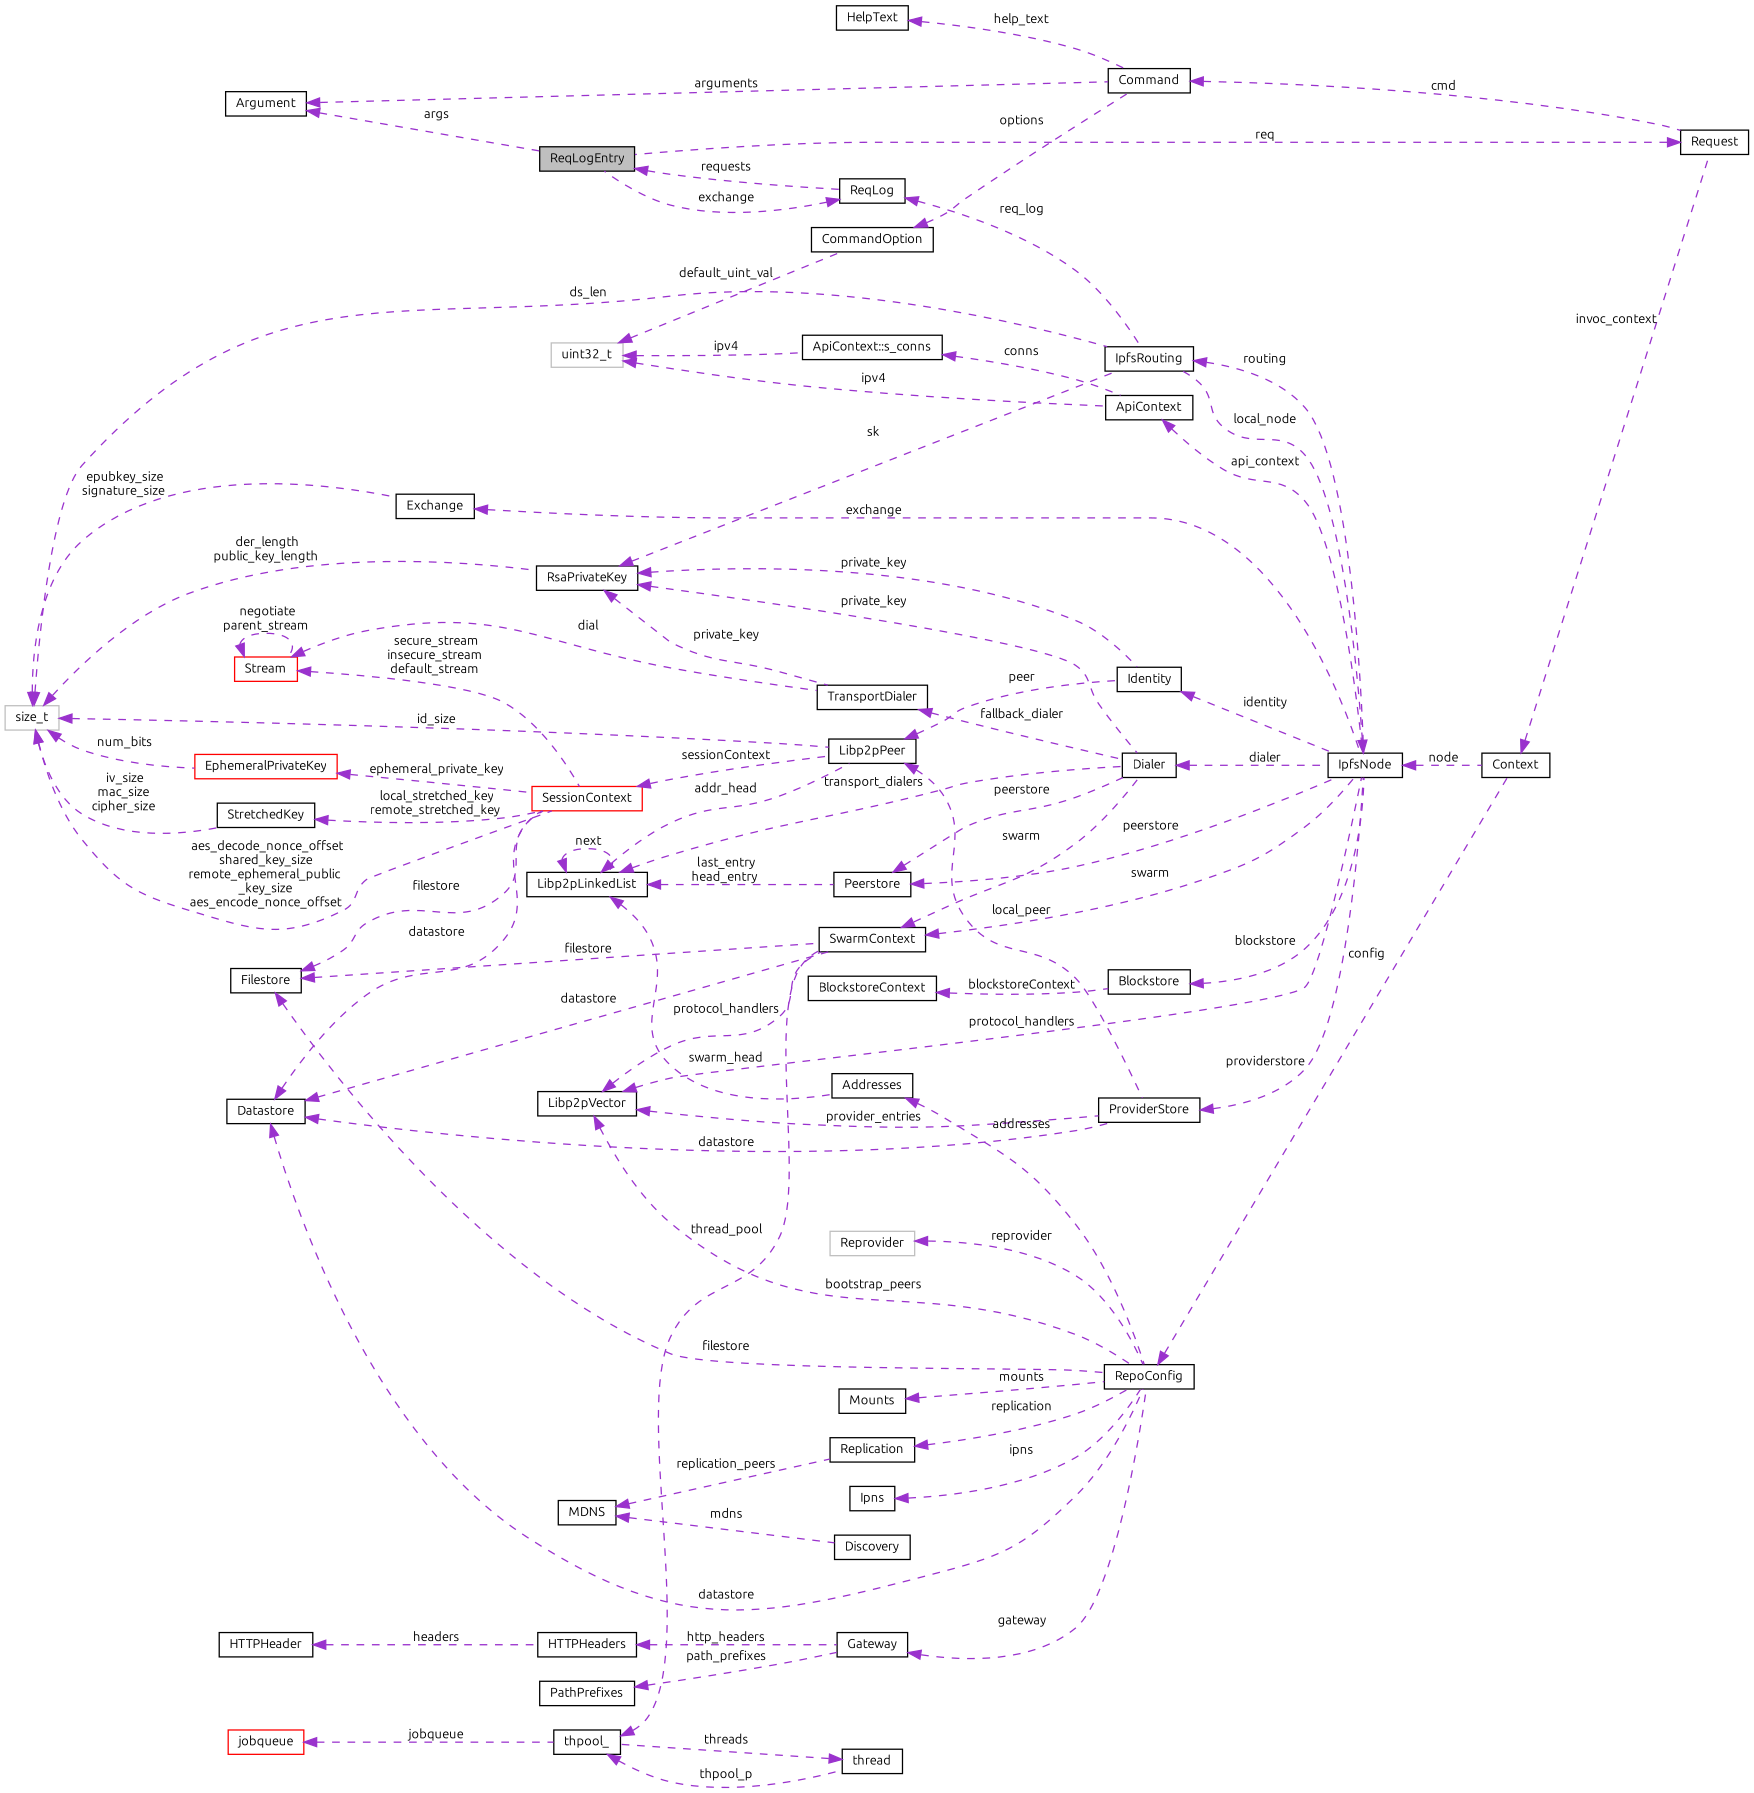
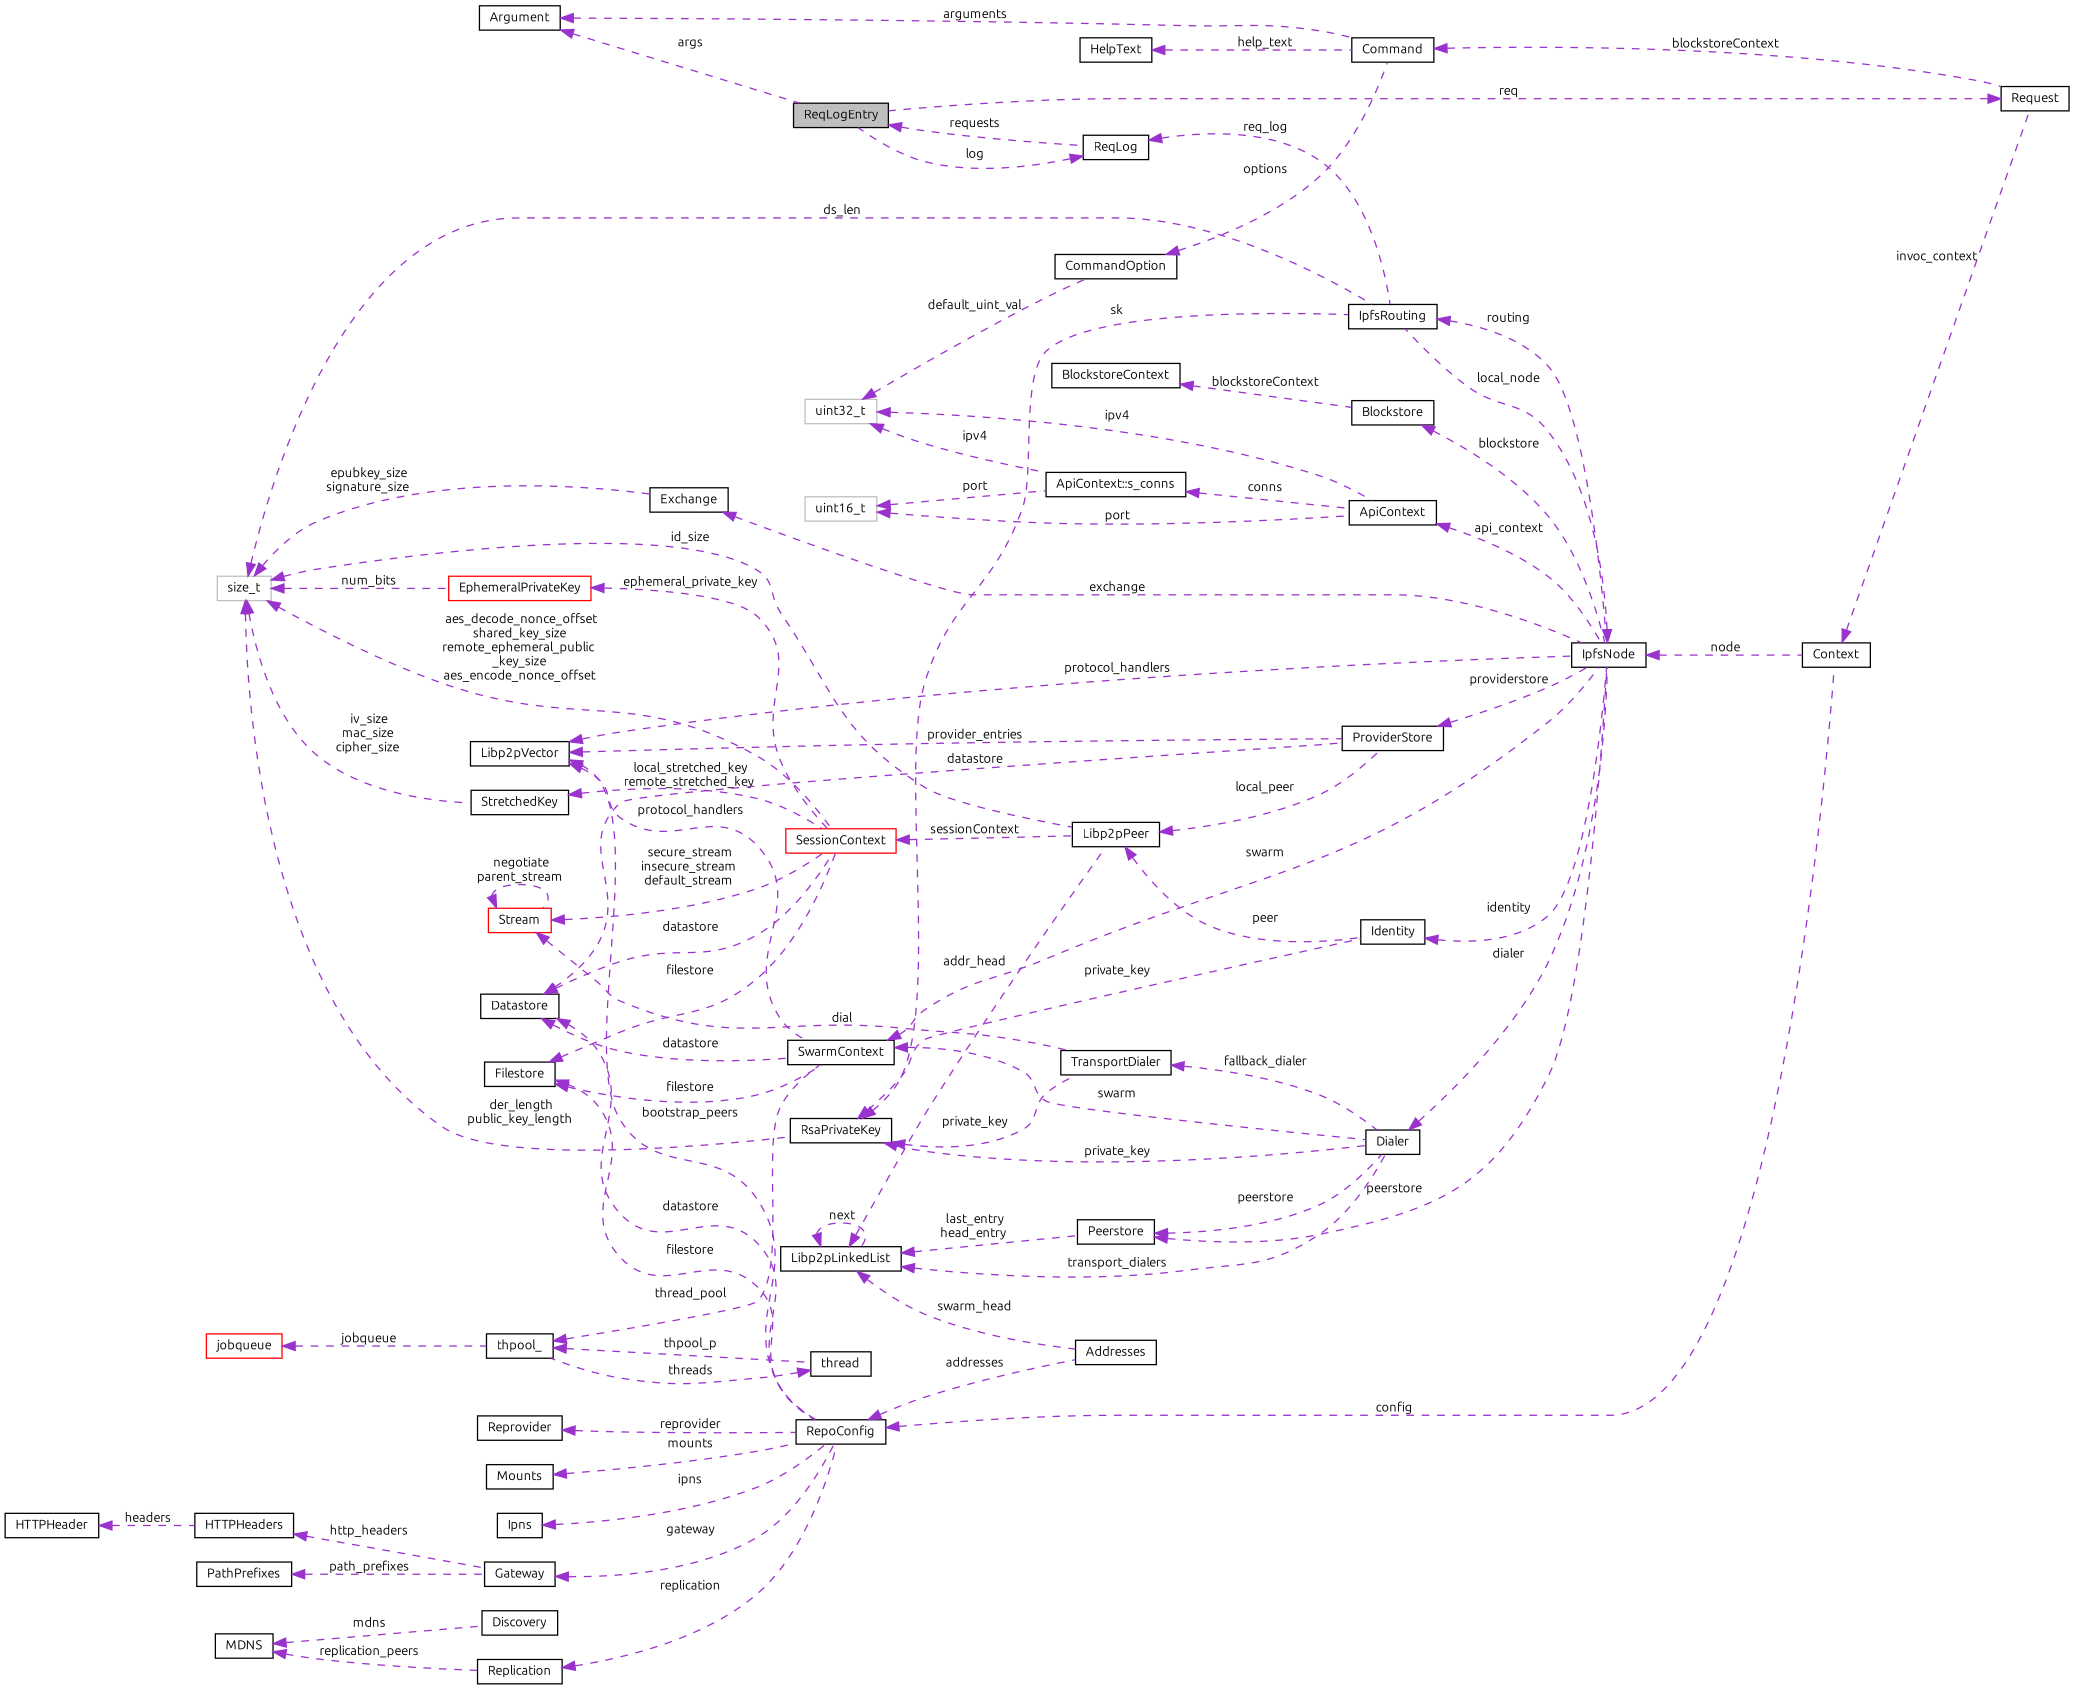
edge "Request" -> "Command": label " cmd" -> " blockstoreContext"
edge "ReqLogEntry" -> "ReqLog": label " exchange" -> " log"
node "uint16_t": added
edge "RepoConfig" -> "Addresses": reversed
node "Reprovider": color grey75 -> black
